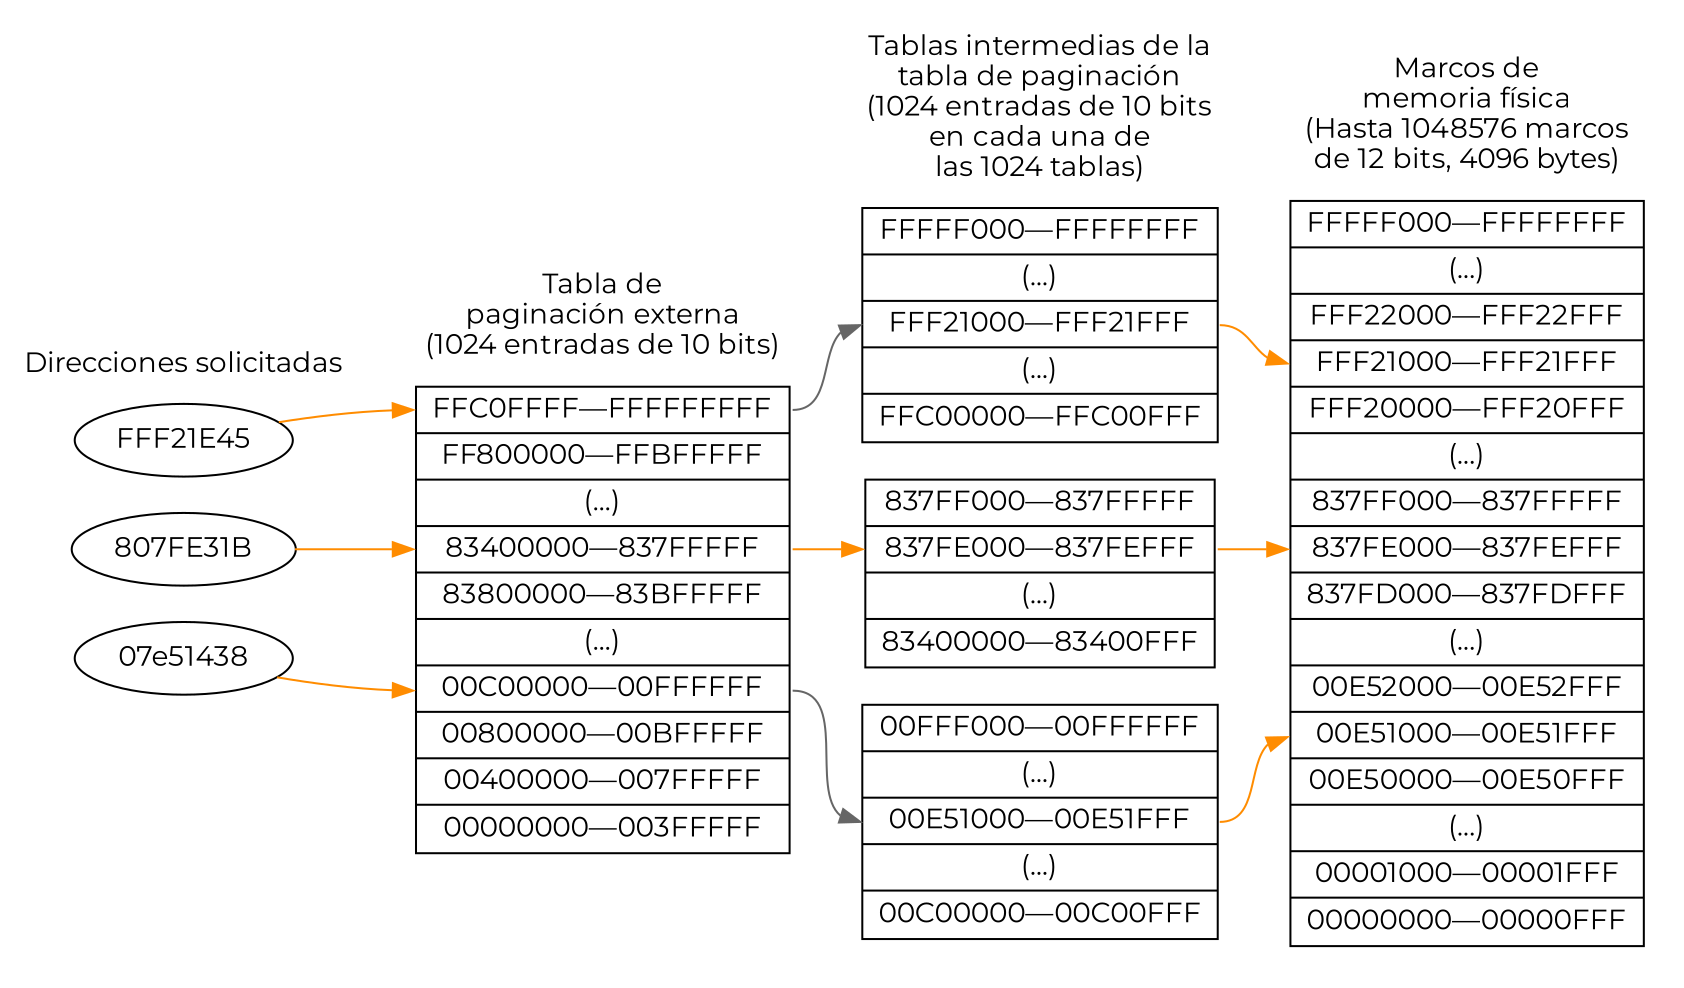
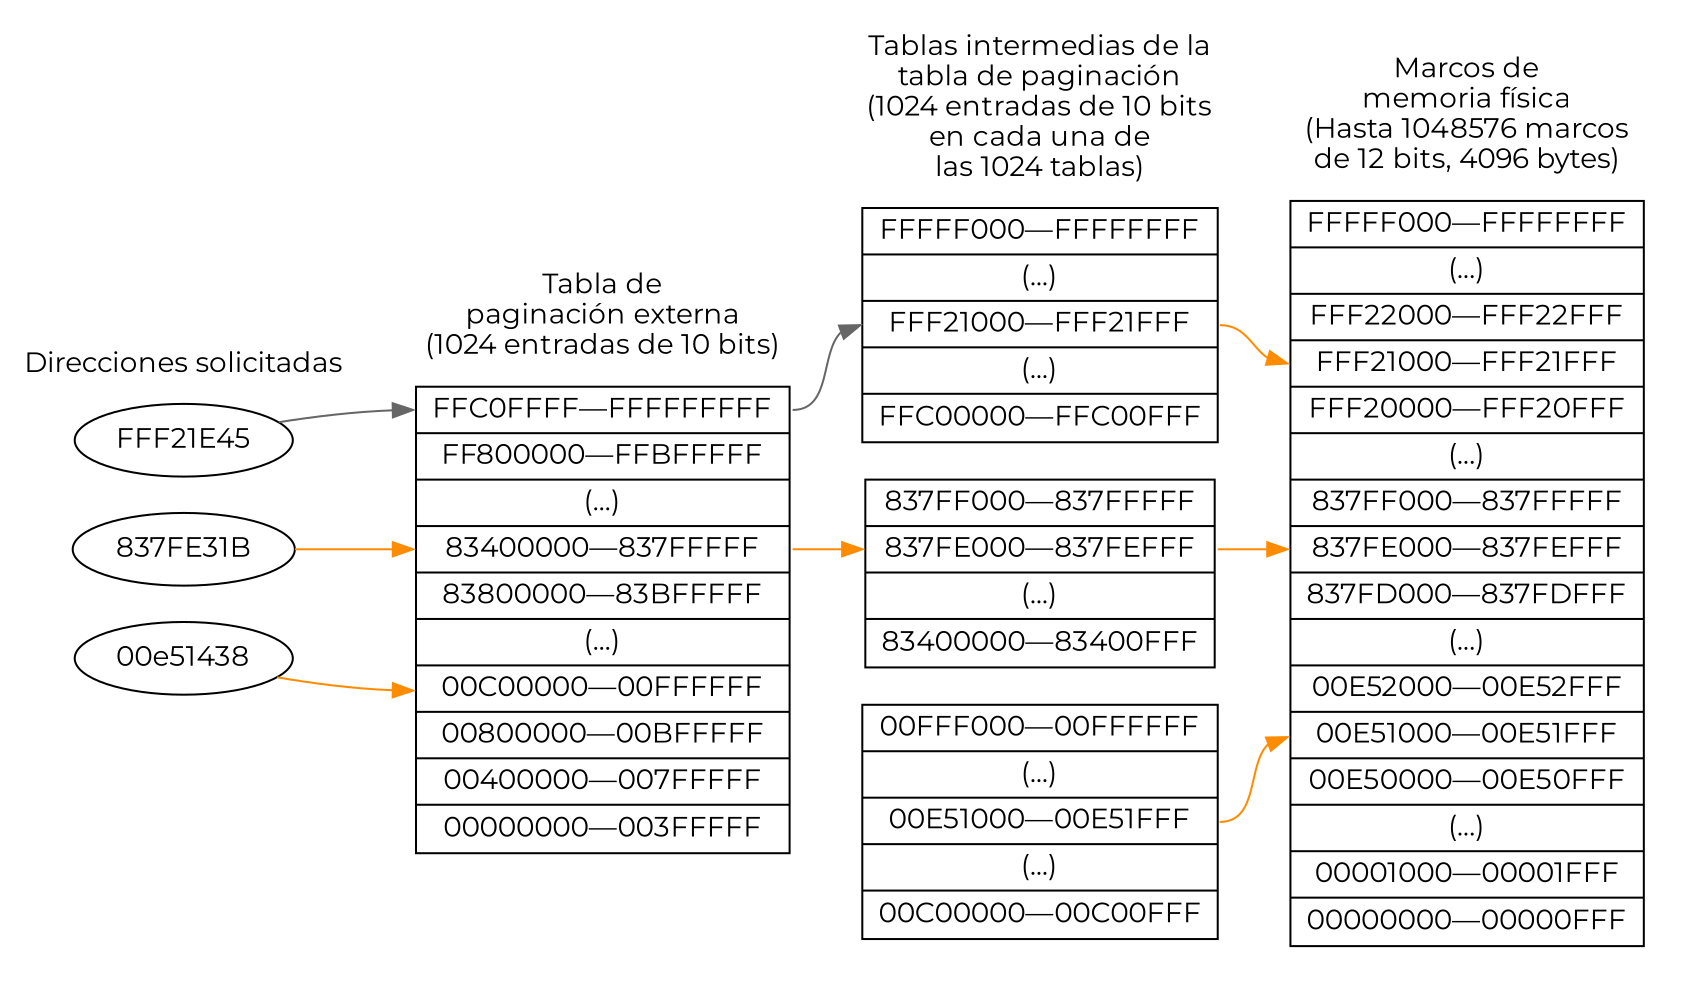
edge "FFF21E45" -> "FFC0FFFF—FFFFFFFFF": color darkorange -> gray40
node "807FE31B": label "807FE31B" -> "837FE31B"
node "07e51438": label "07e51438" -> "00e51438"
edge "FFC0FFFF—FFFFFFFFF" -> "00FFF000—00FFFFFF": removed
